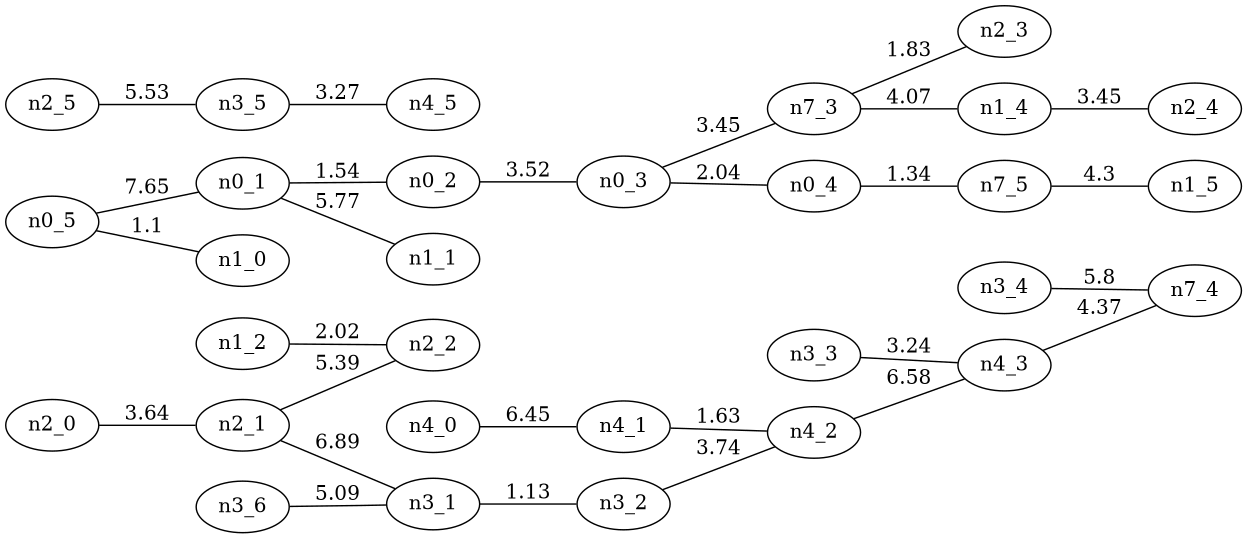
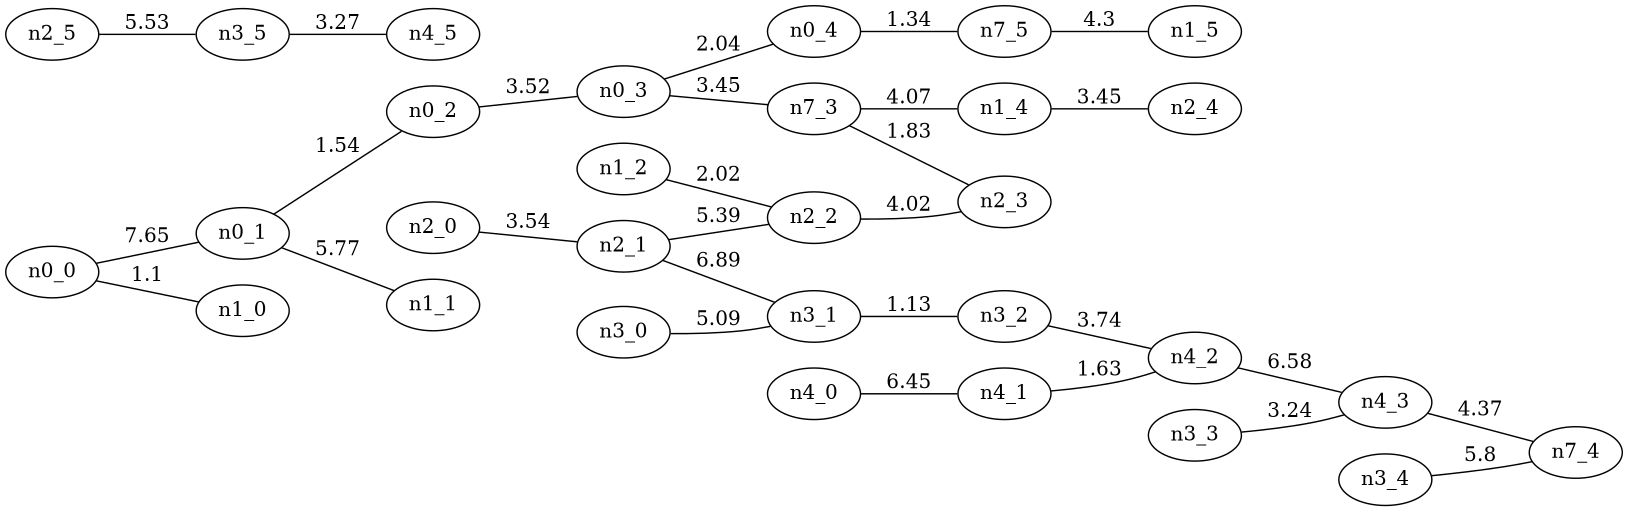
edge "n2_3" -- "n2_2": added, label "4.02"
node "n0_5": label "n0_5" -> "n0_0"
edge "n2_0" -- "n2_1": label "3.64" -> "3.54"
node "n3_6": label "n3_6" -> "n3_0"
